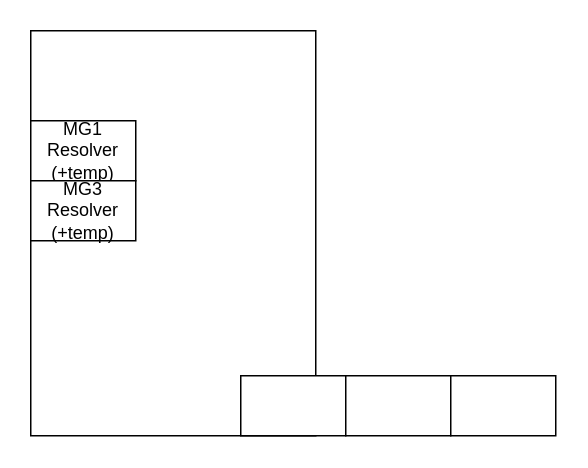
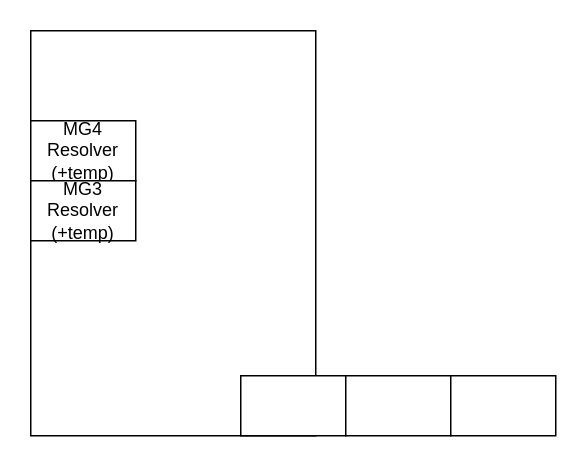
node "MG1 Resolver (+temp)": label "MG1 Resolver (+temp)" -> "MG4 Resolver (+temp)"
